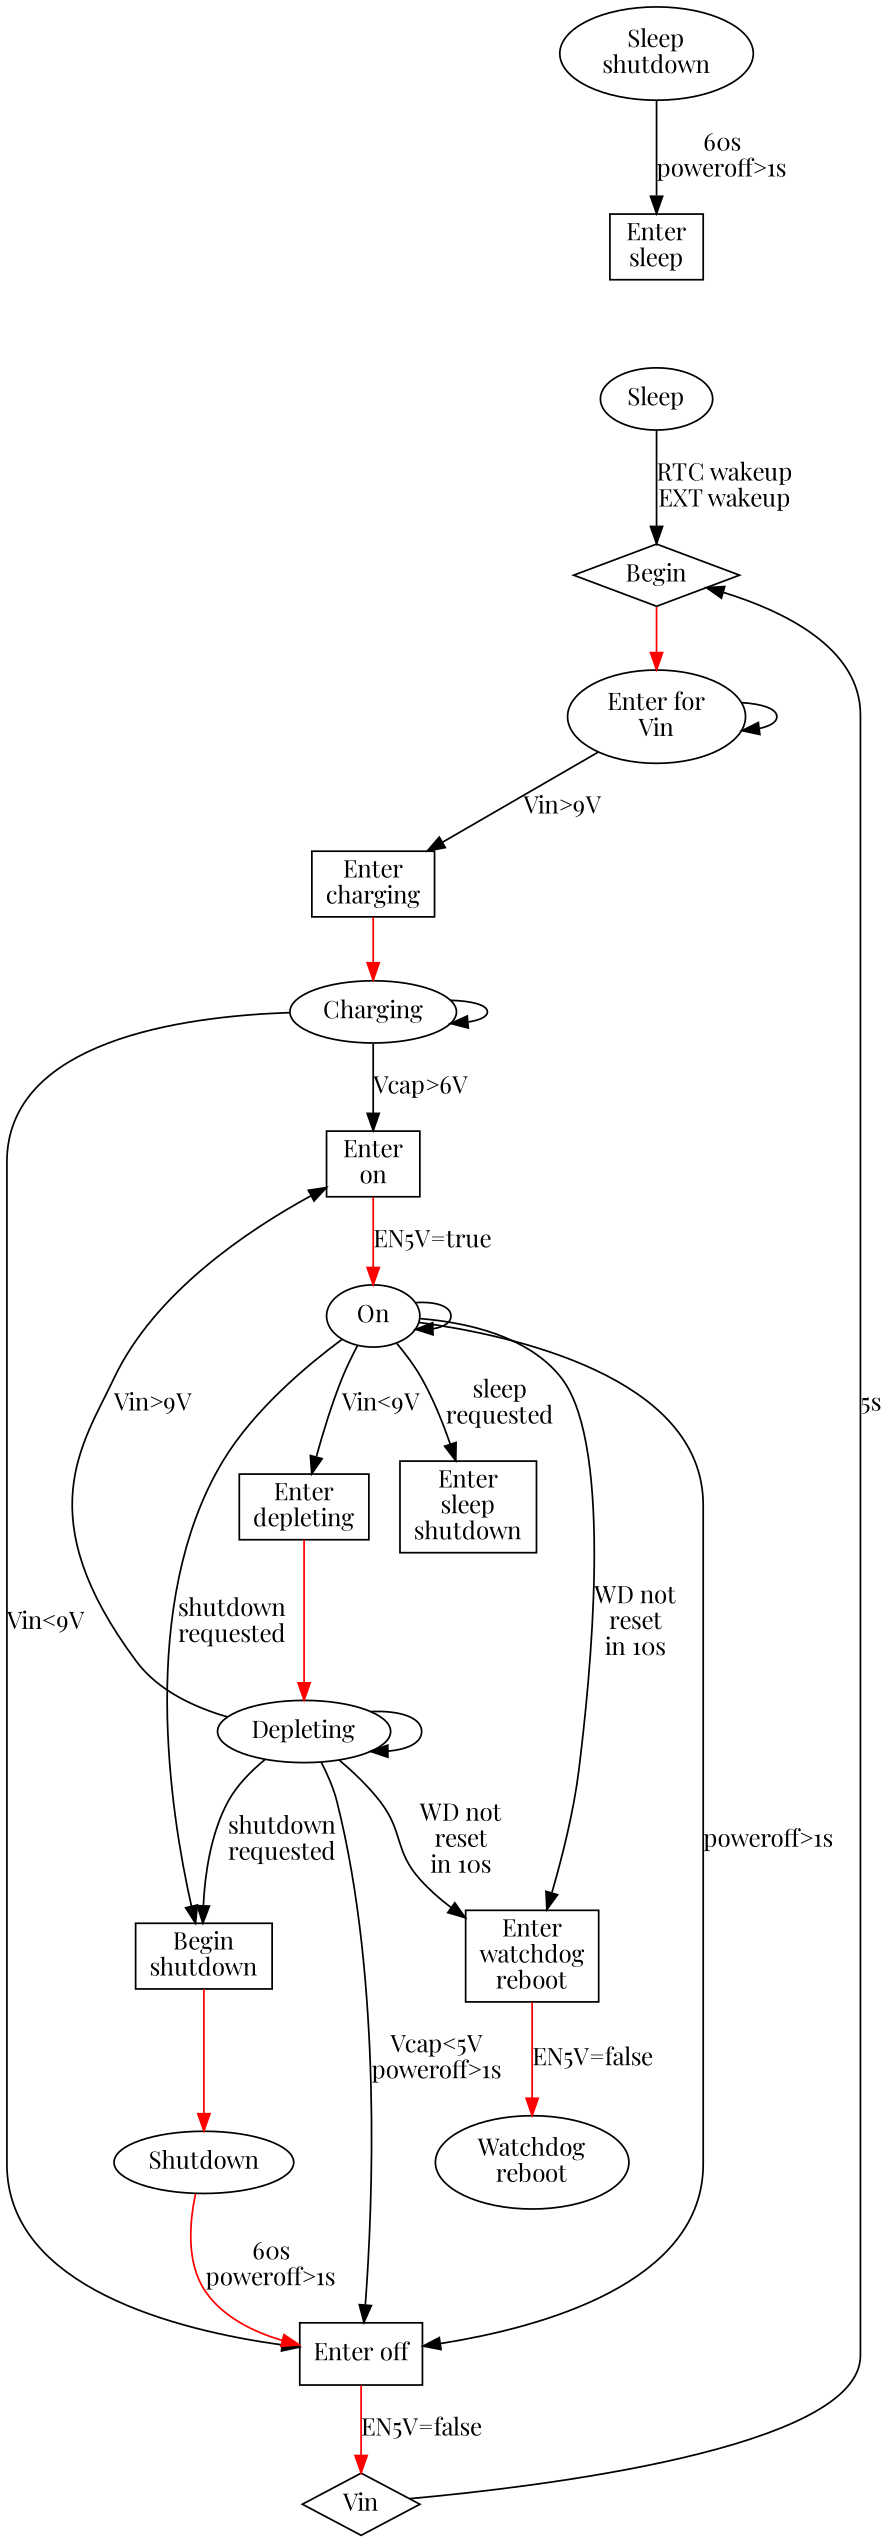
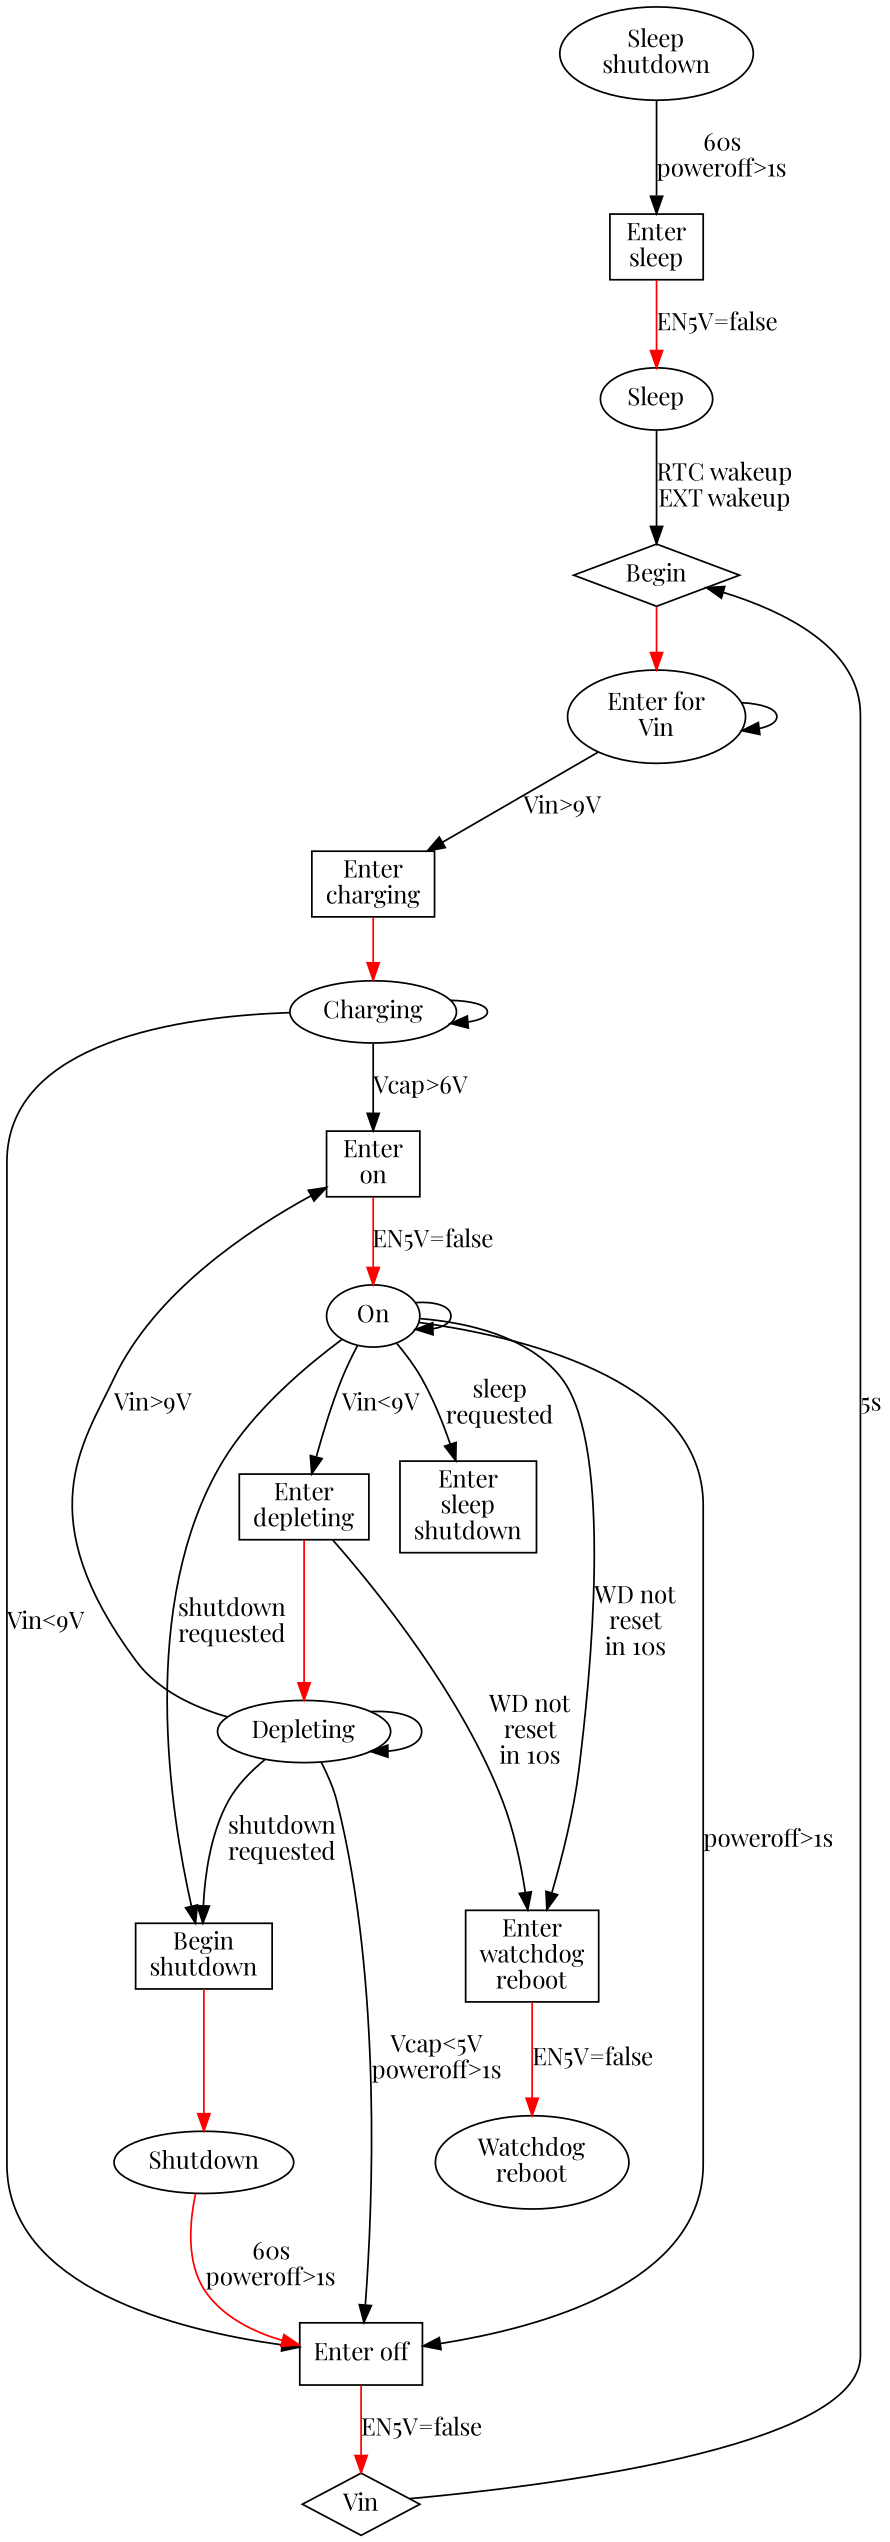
edge "Enter sleep" -> "Sleep": added, label "EN5V=false"
edge "Enter on" -> "On": label "EN5V=true" -> "EN5V=false"
edge "Depleting" -> "Enter watchdog reboot": now "Enter depleting" -> "Enter watchdog reboot"
